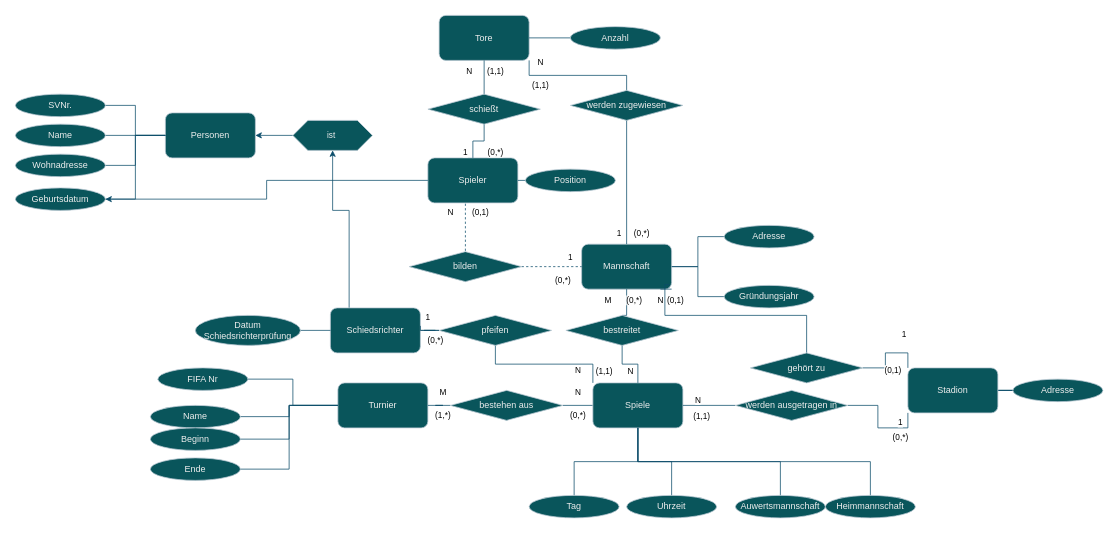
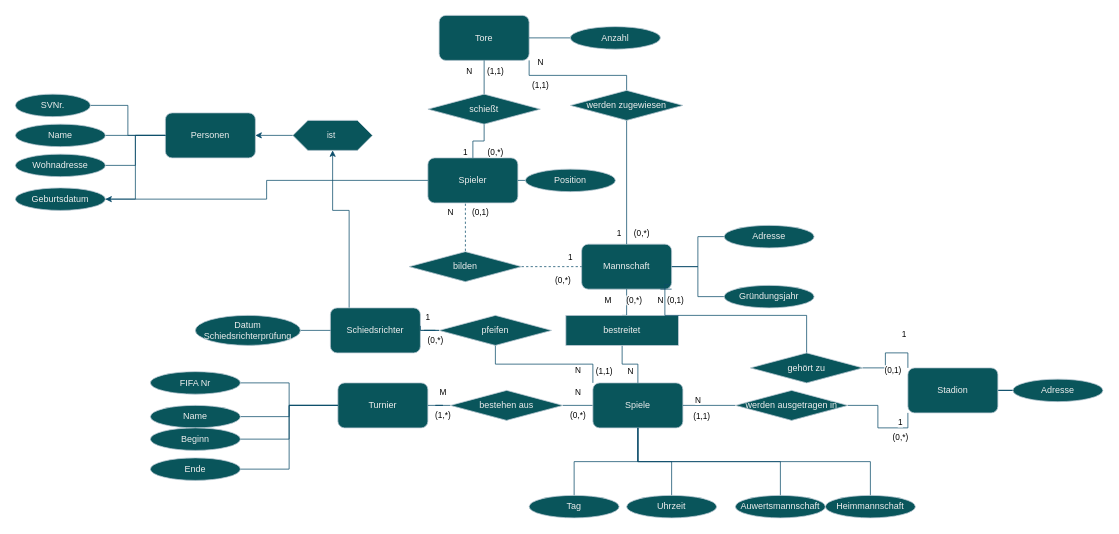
node "SVNr.": size 90x23 -> 75x23
node "bestreitet": shape diamond -> rectangle
node "FIFA Nr": moved (203, 379) -> (195, 383)
